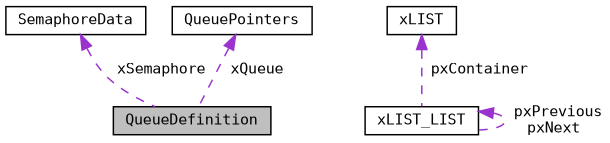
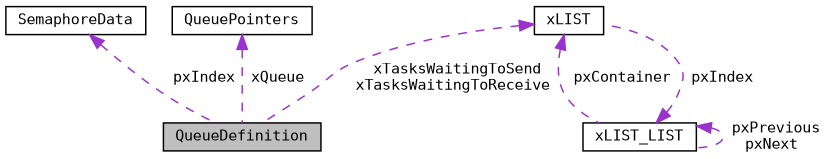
edge "xLIST" -> "xLIST_LIST": added, label "pxIndex"
edge "QueueDefinition" -> "xLIST": added, label "xTasksWaitingToSend xTasksWaitingToReceive"
edge "QueueDefinition" -> "SemaphoreData": label " xSemaphore" -> " pxIndex"
